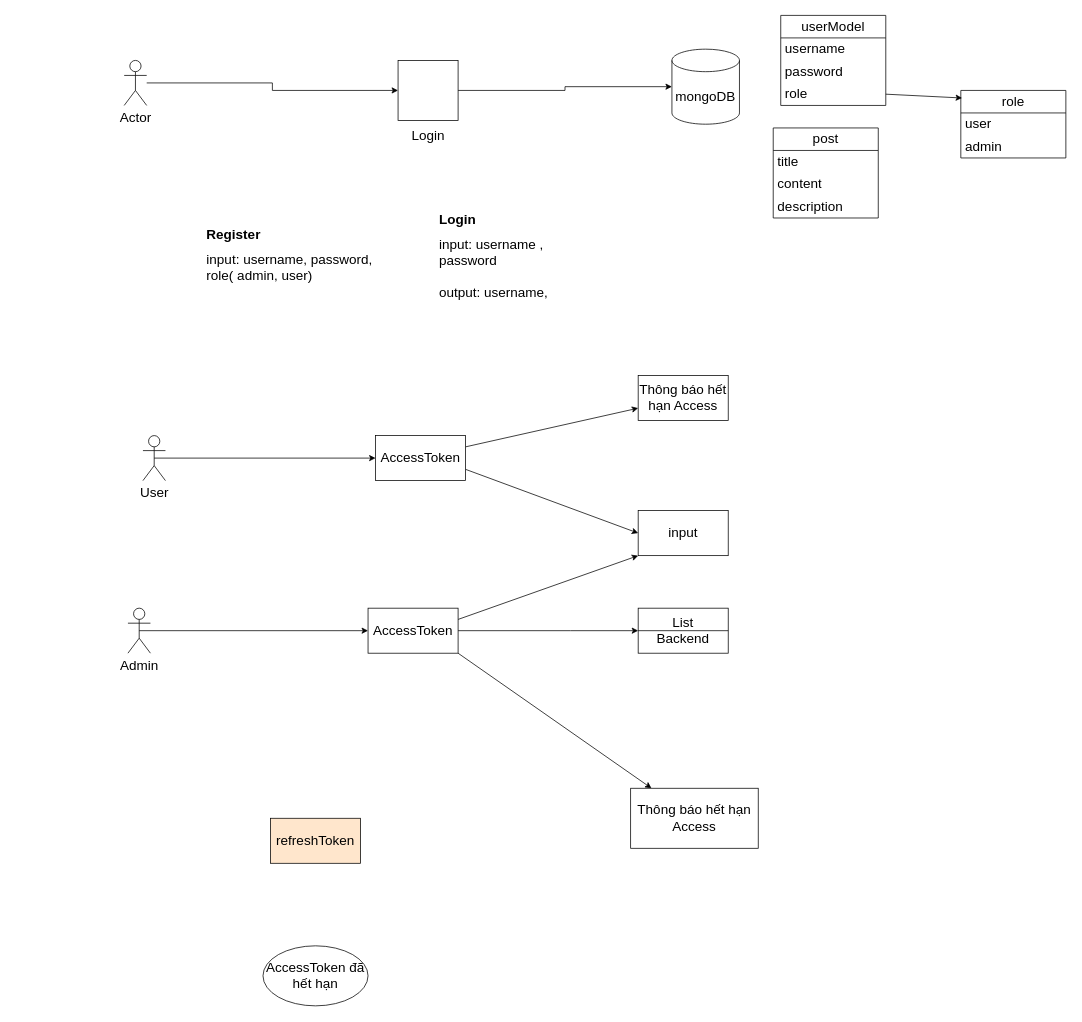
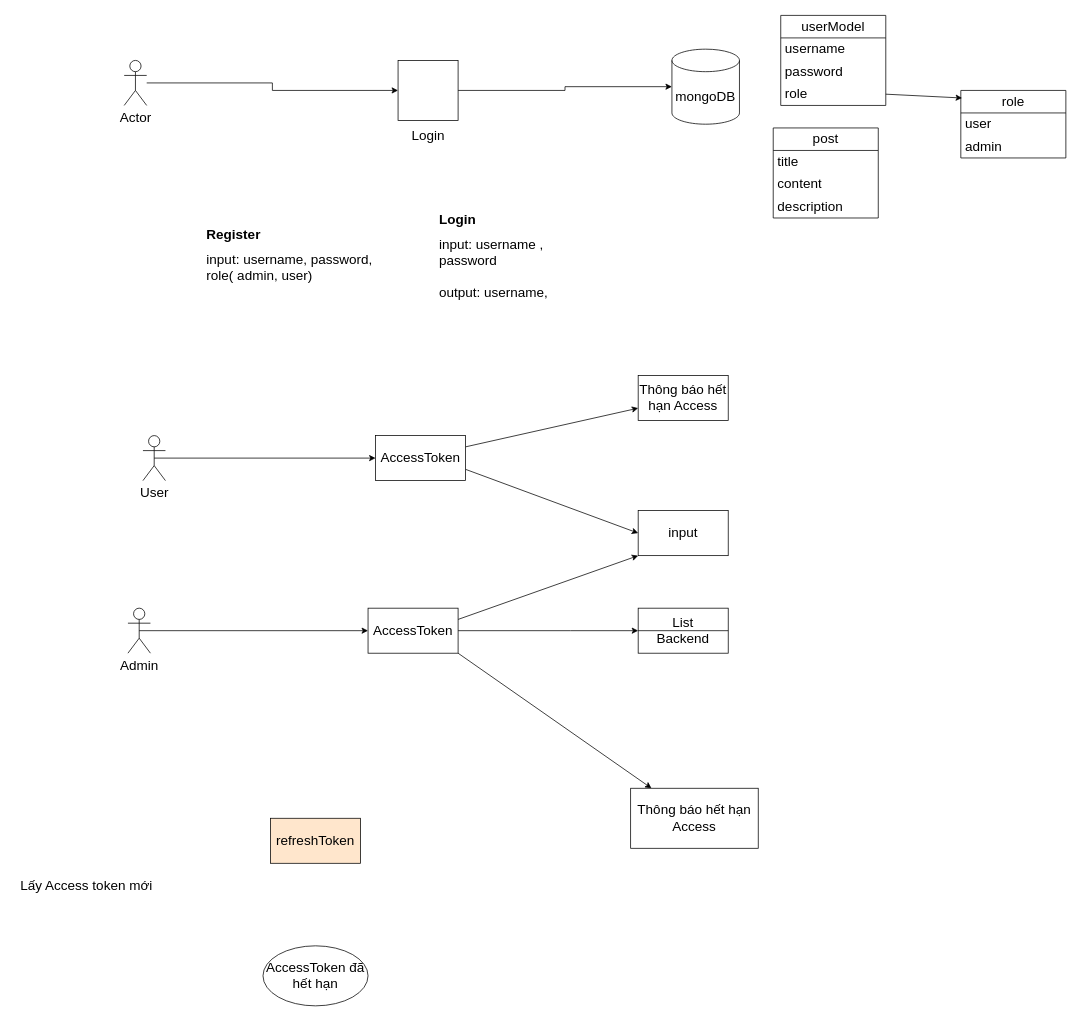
node "Lấy Access token mới": added
